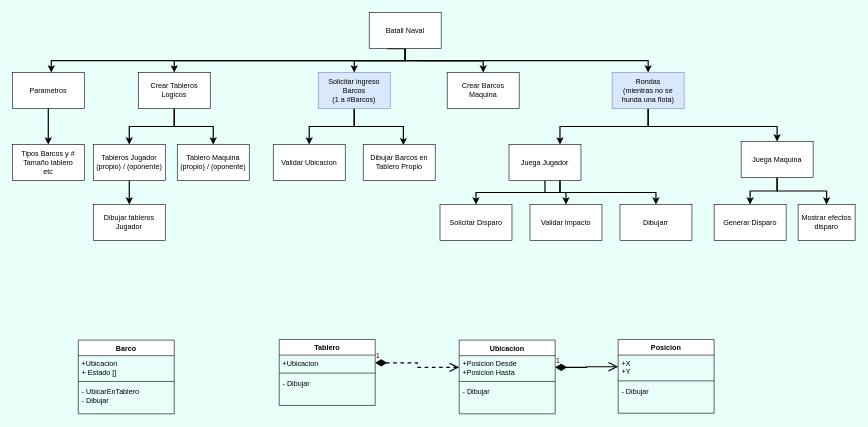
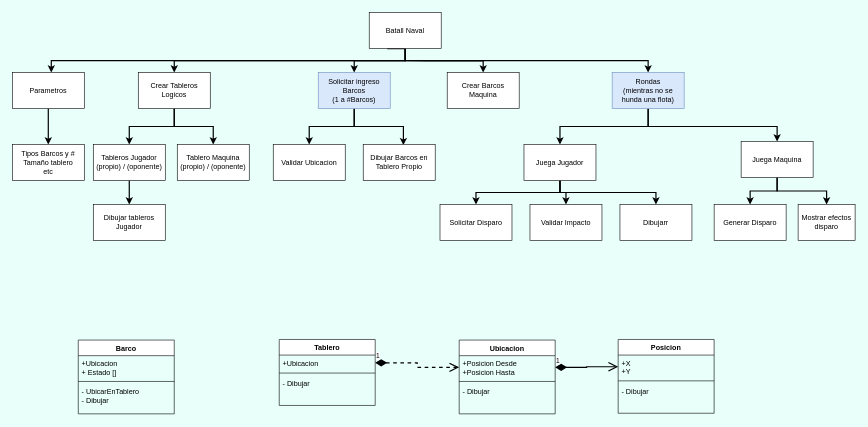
node "Juega Jugador": moved (545, 162) -> (560, 162)
